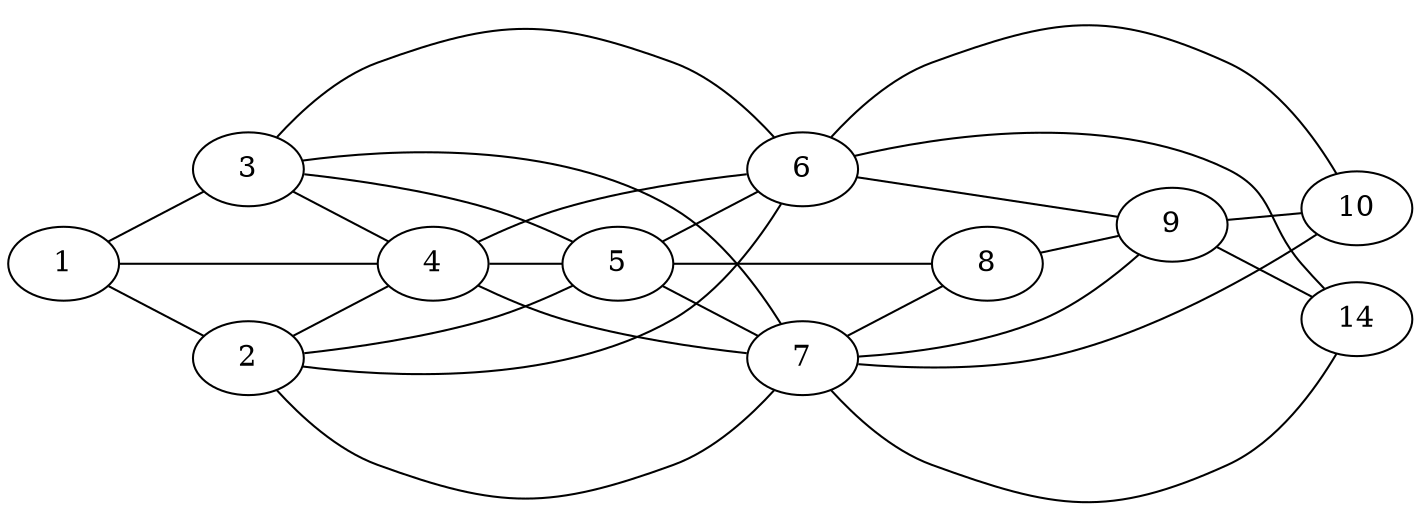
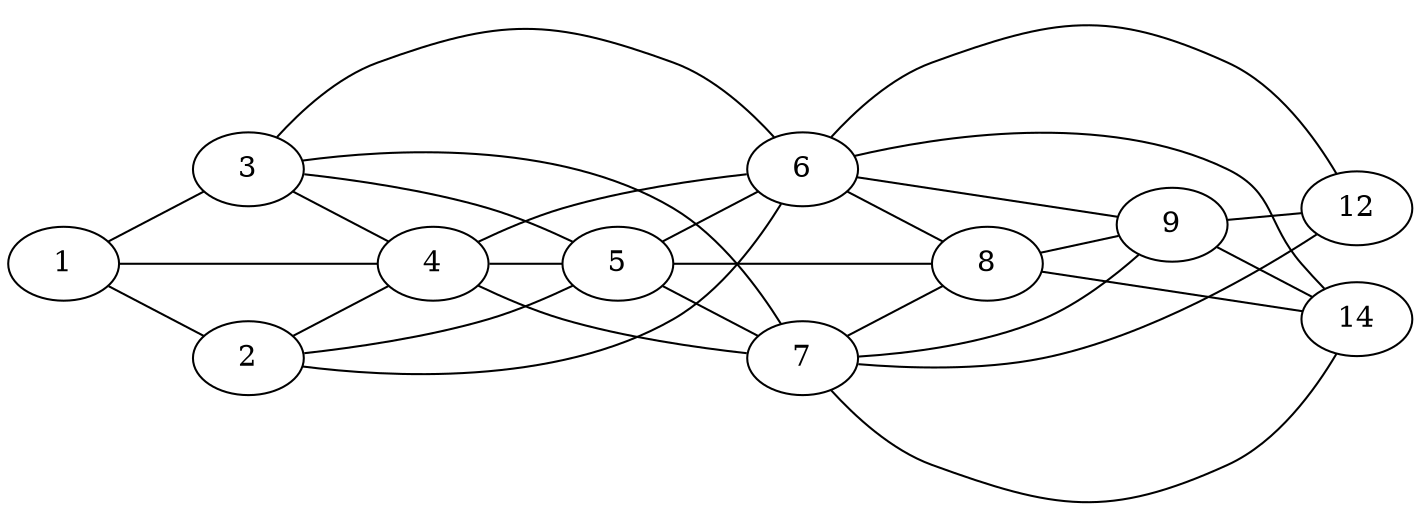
node "10": label "10" -> "12"
edge "6" -- "8": added
edge "8" -- "14": added
edge "2" -- "7": removed
